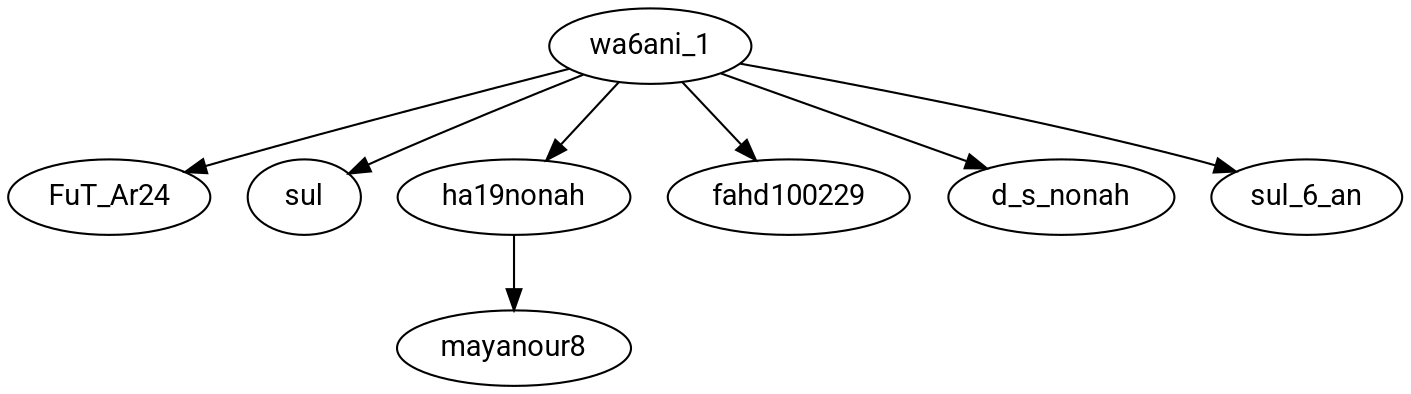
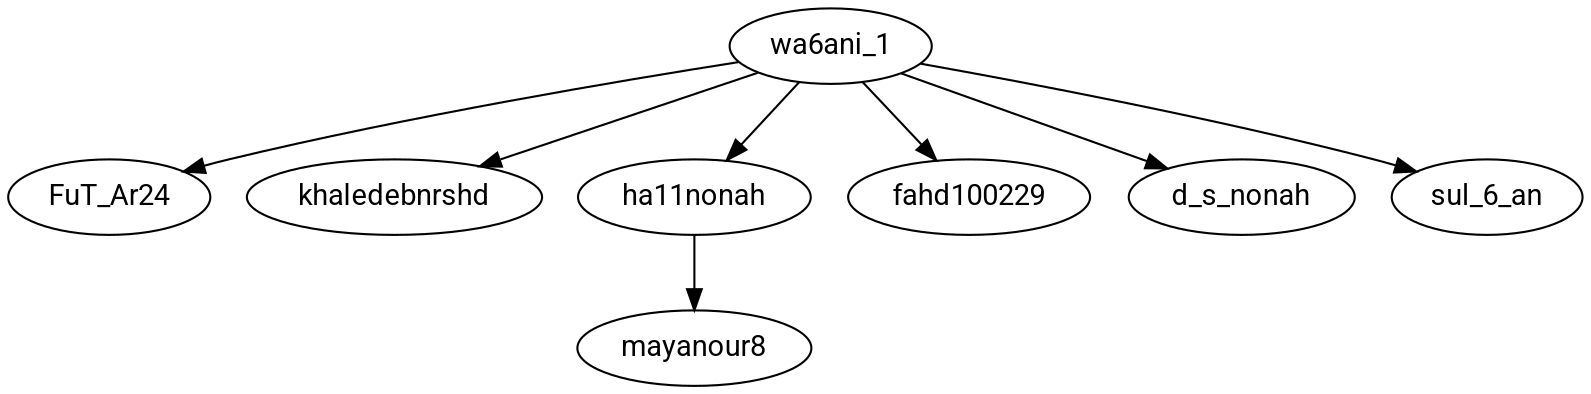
node "sul": label "sul" -> "khaledebnrshd"
node "ha19nonah": label "ha19nonah" -> "ha11nonah"
